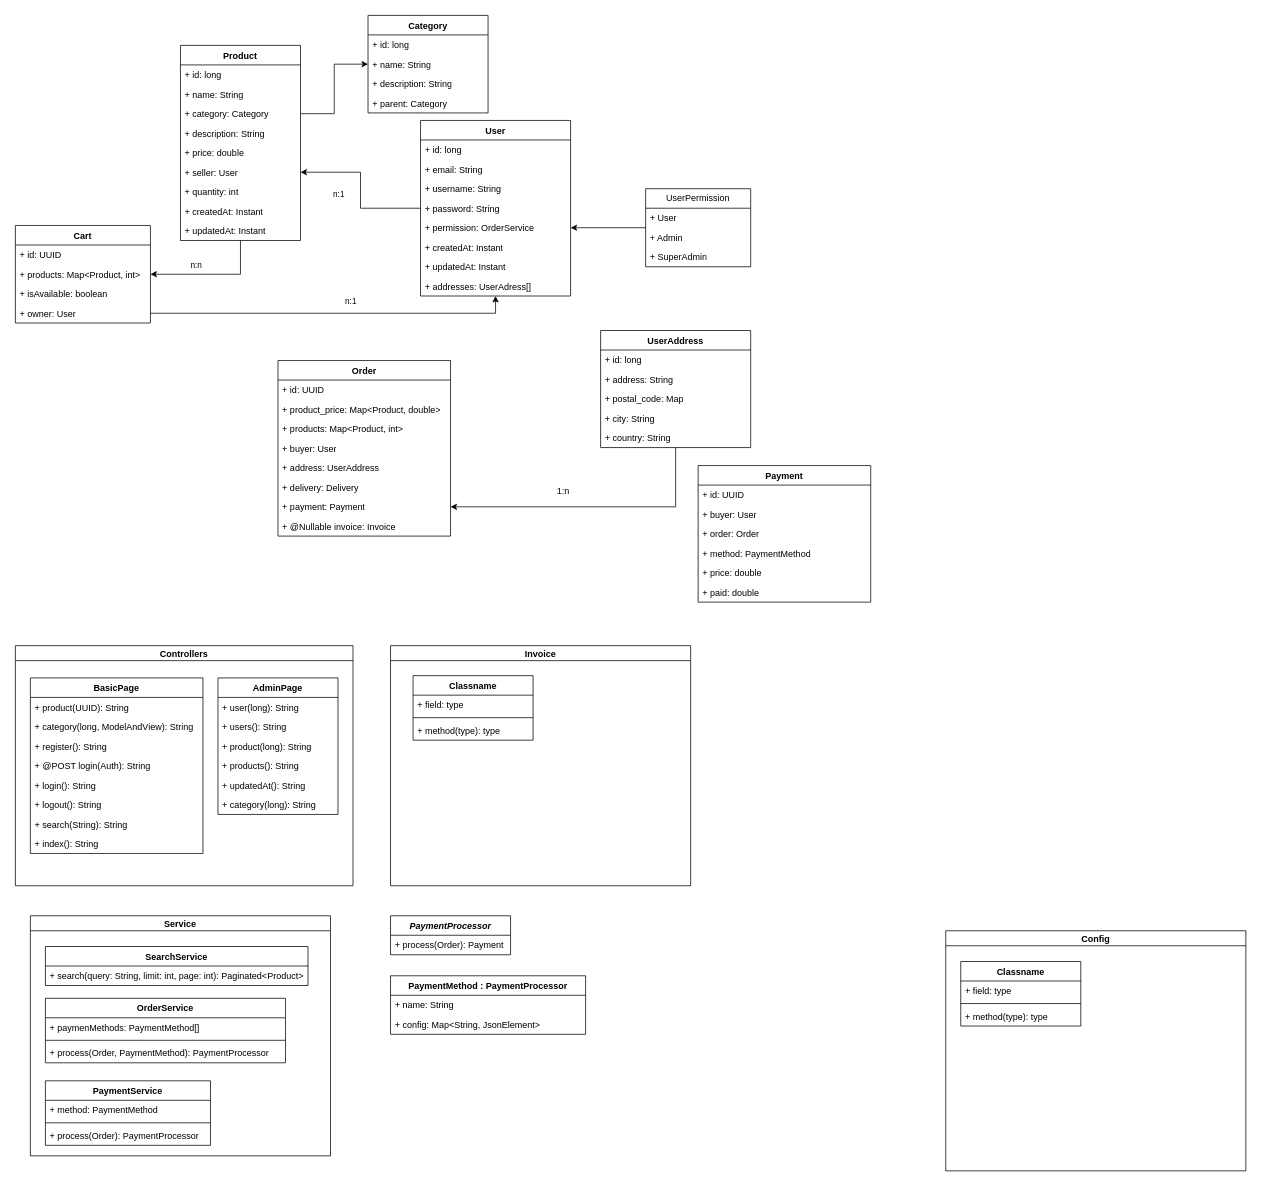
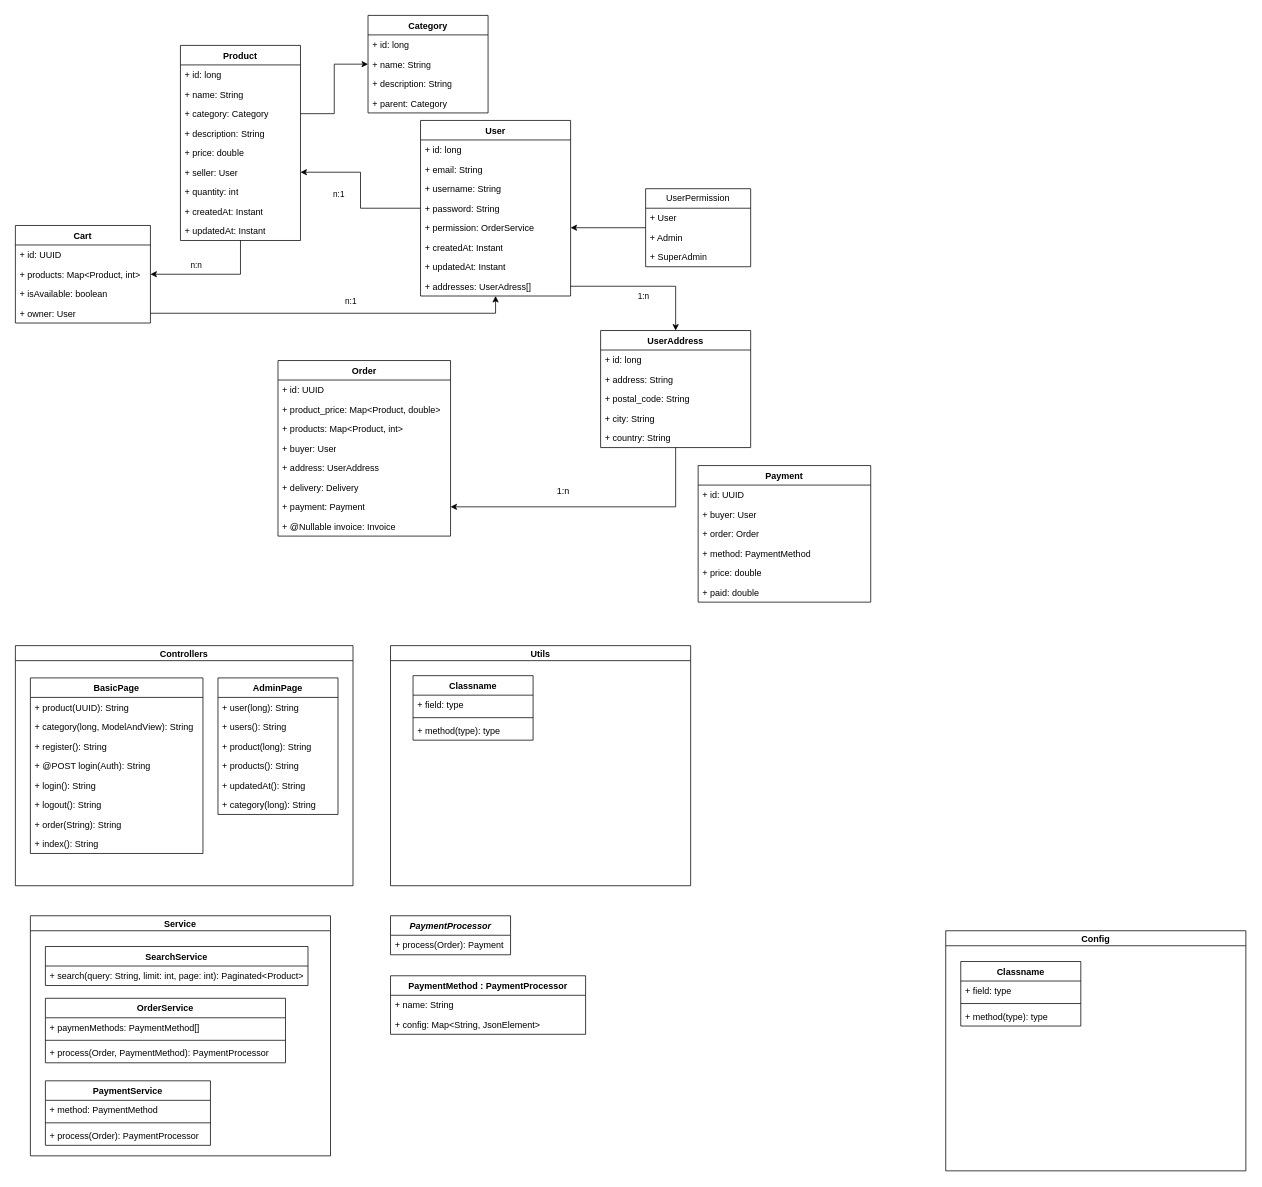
edge "+ addresses: UserAdress[]" -> "UserAddress": added, label "1:n"
node "+ postal_code: Map": label "+ postal_code: Map" -> "+ postal_code: String"
node "Invoice": label "Invoice" -> "Utils"
node "+ search(String): String": label "+ search(String): String" -> "+ order(String): String"
